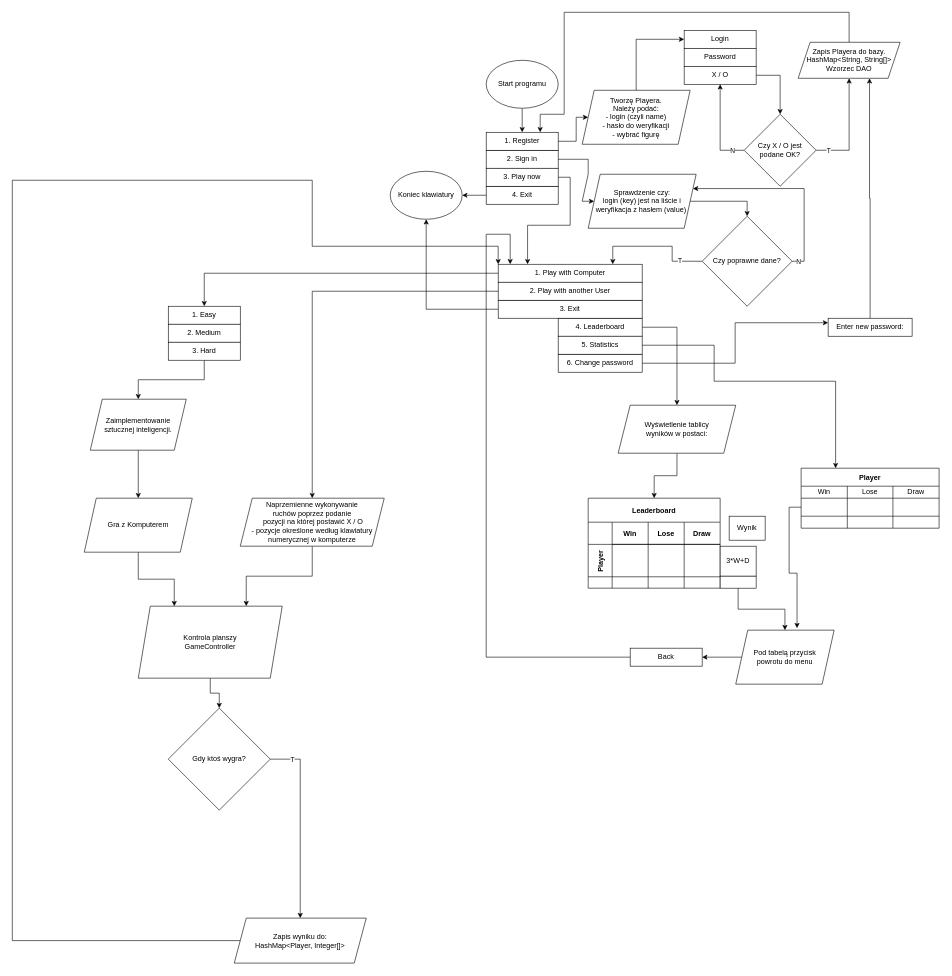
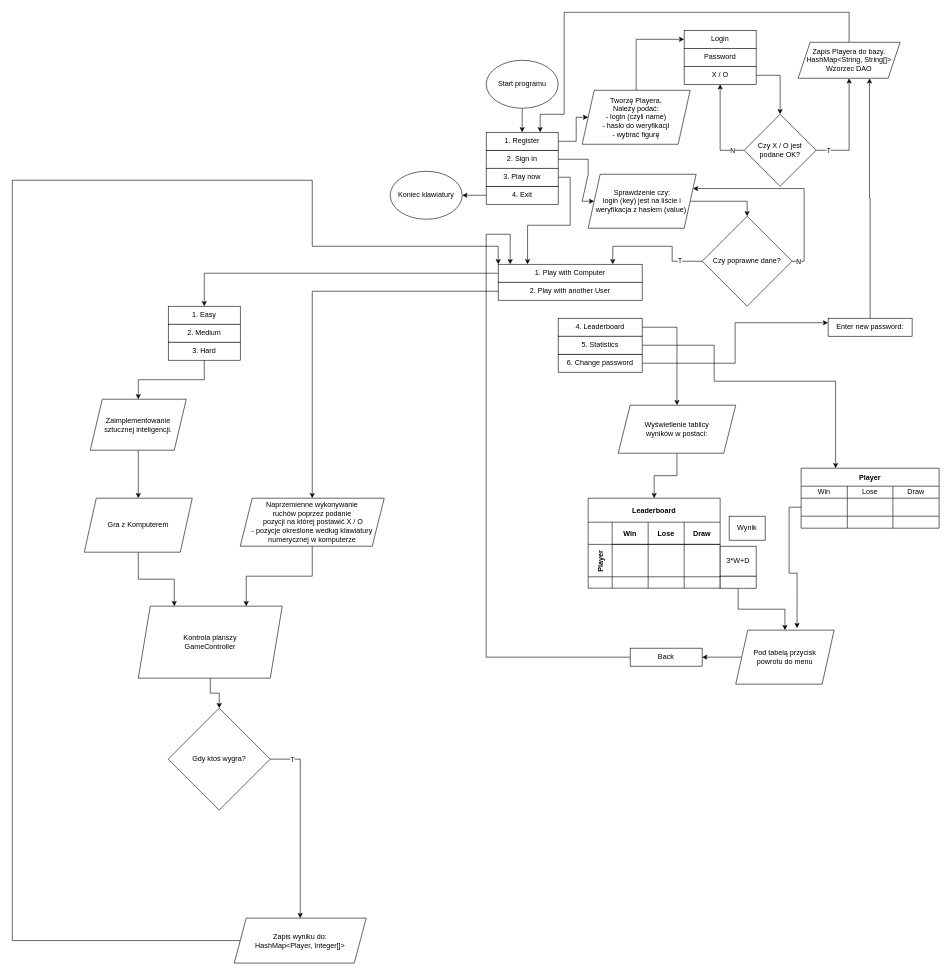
edge "3. Exit" -> "Koniec klawiatury": removed
node "3. Exit": removed
